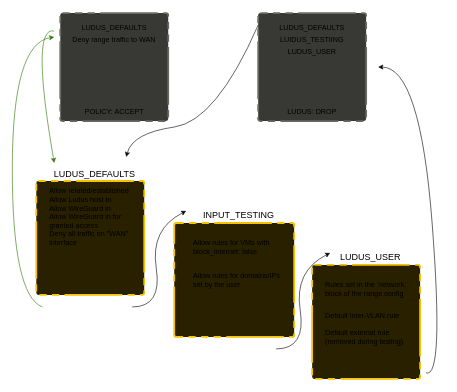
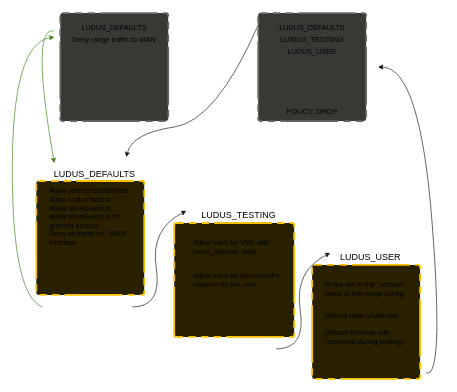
node "POLICY: ACCEPT": removed
node "LUDUS: DROP": label "LUDUS: DROP" -> "POLICY: DROP"
node "INPUT_TESTING": label "INPUT_TESTING" -> "LUDUS_TESTING"
node "Allow rules for domains/IPs set by the user": label "Allow rules for domains/IPs set by the user" -> "Allow rules for domains/IPs network by the user"
